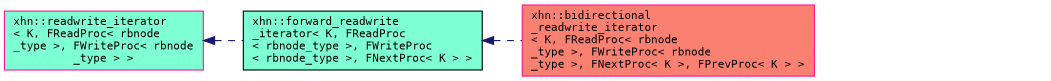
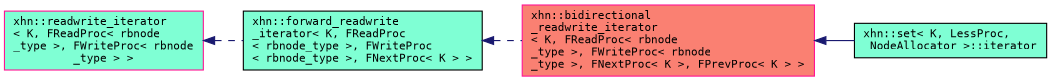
node "xhn::set< K, LessProc, NodeAllocator >::iterator": added
